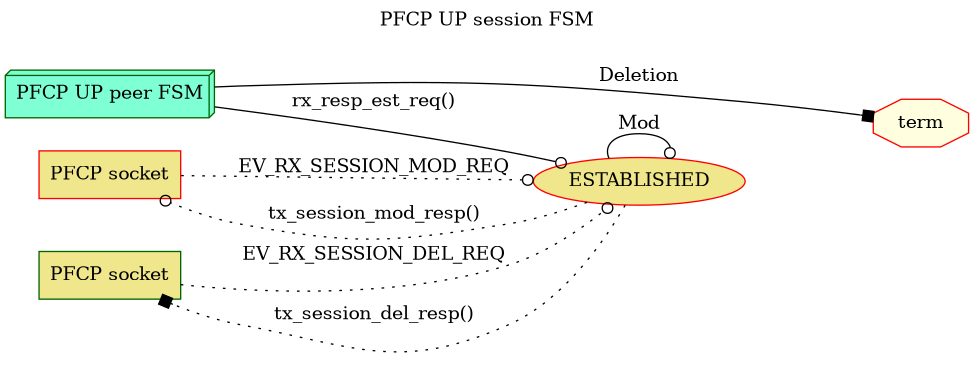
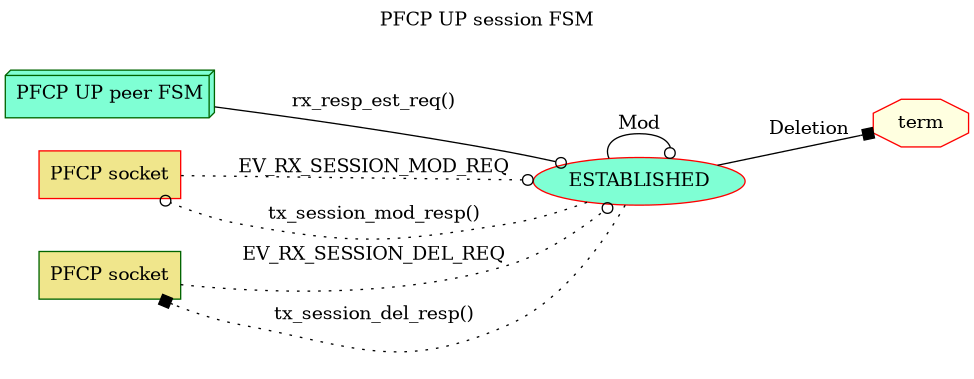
edge "PFCP UP peer FSM" -> "term": now "ESTABLISHED" -> "term"
node "ESTABLISHED": fillcolor khaki -> aquamarine
